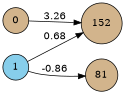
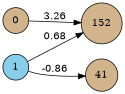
node "81": label "81" -> "41"
